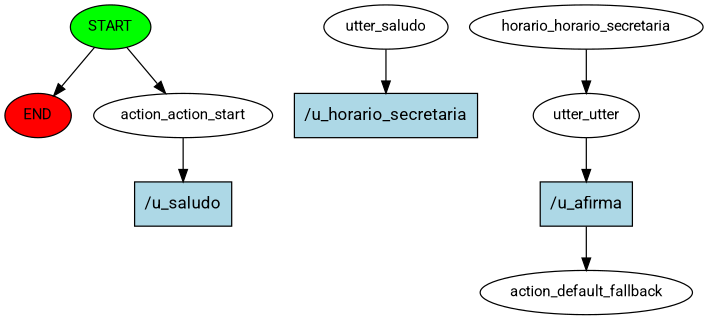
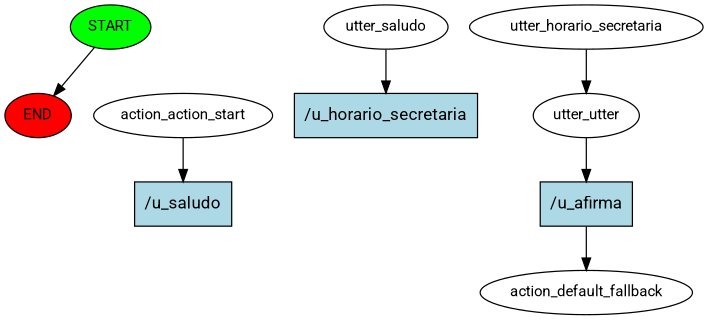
node "horario_horario_secretaria": label "horario_horario_secretaria" -> "utter_horario_secretaria"
edge "START" -> "action_action_start": removed
